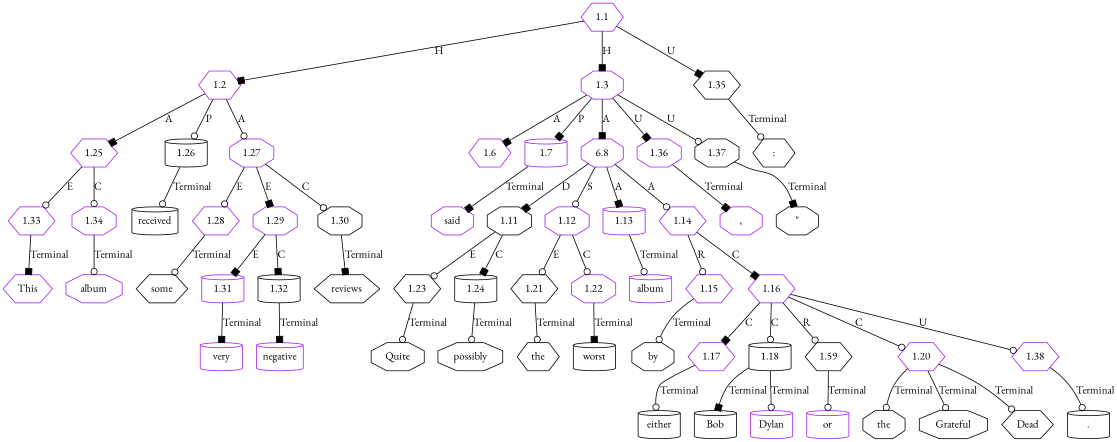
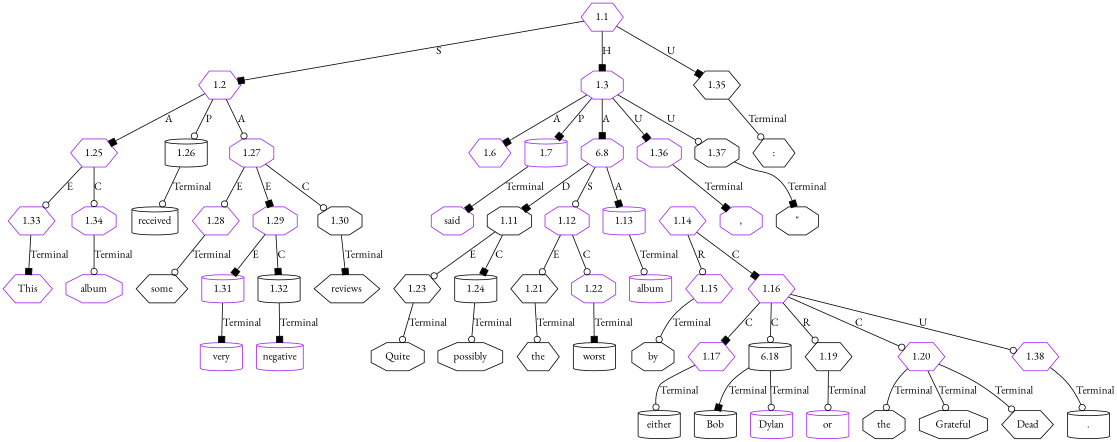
edge "1.1" -> "1.2": label "H" -> "S"
edge "6.8" -> "1.14": removed, label "A"
node "1.18": label "1.18" -> "6.18"
node "1.59": label "1.59" -> "1.19"
